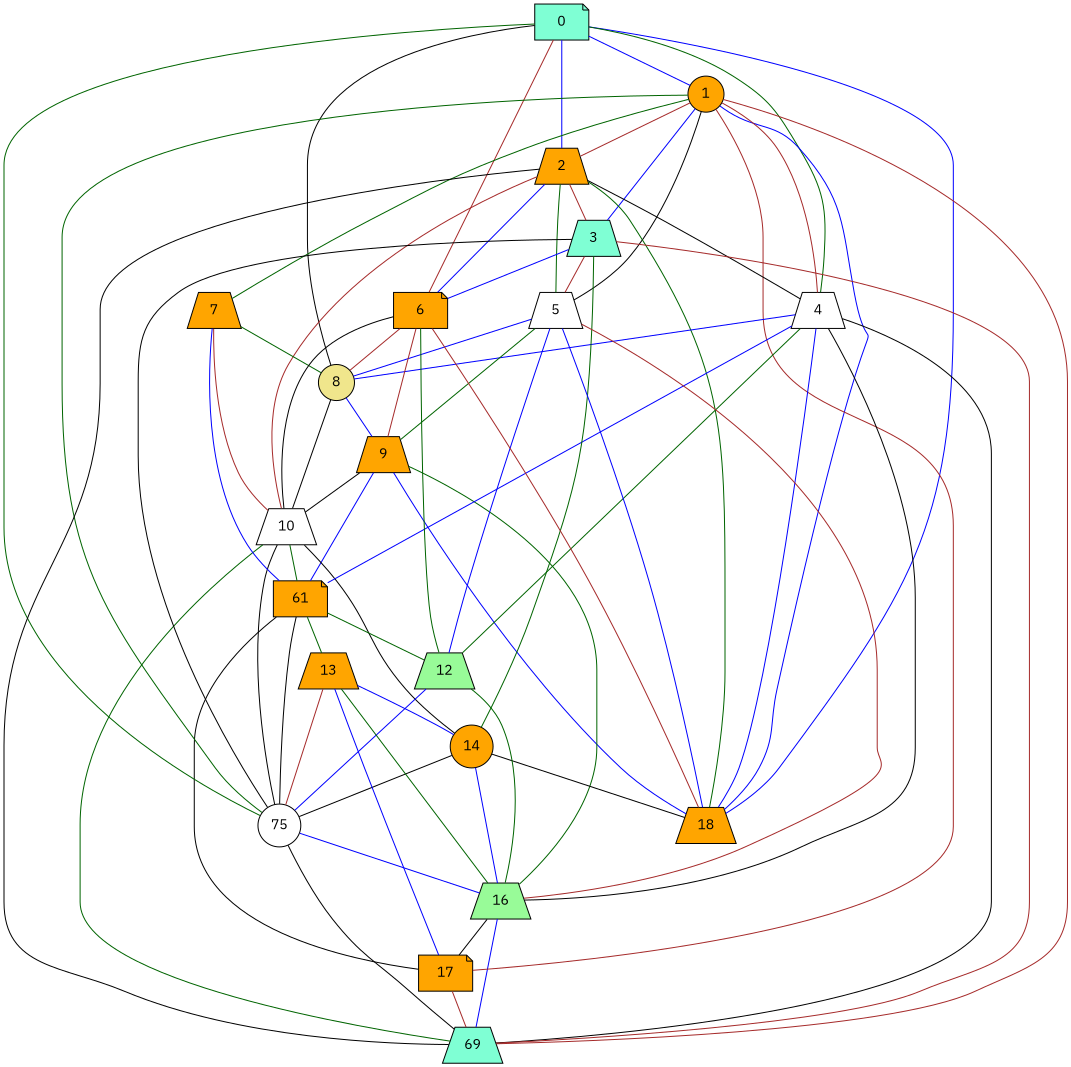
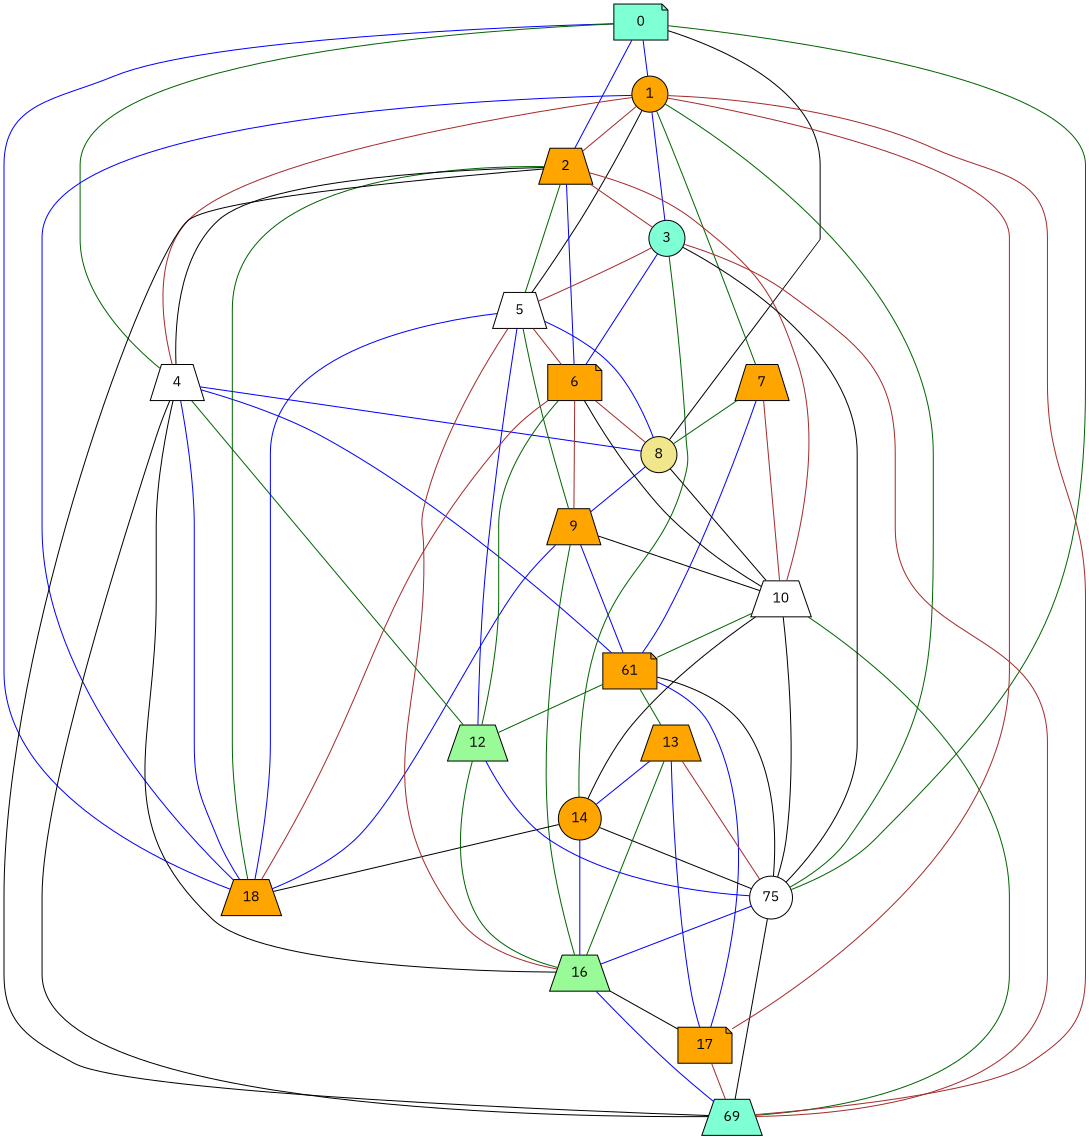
edge "0" -- "6": now "5" -- "6"
node "3": shape trapezium -> circle
edge "61" -- "17": color black -> blue
